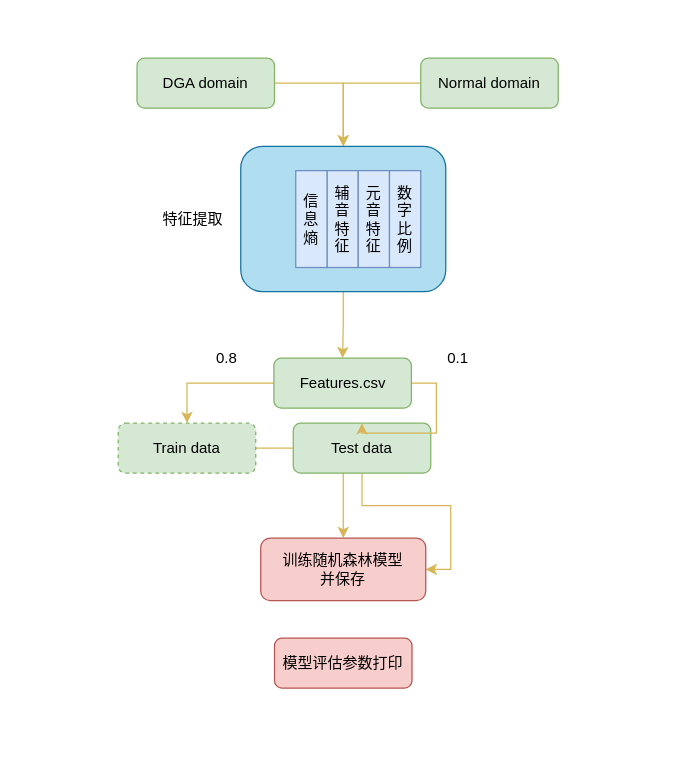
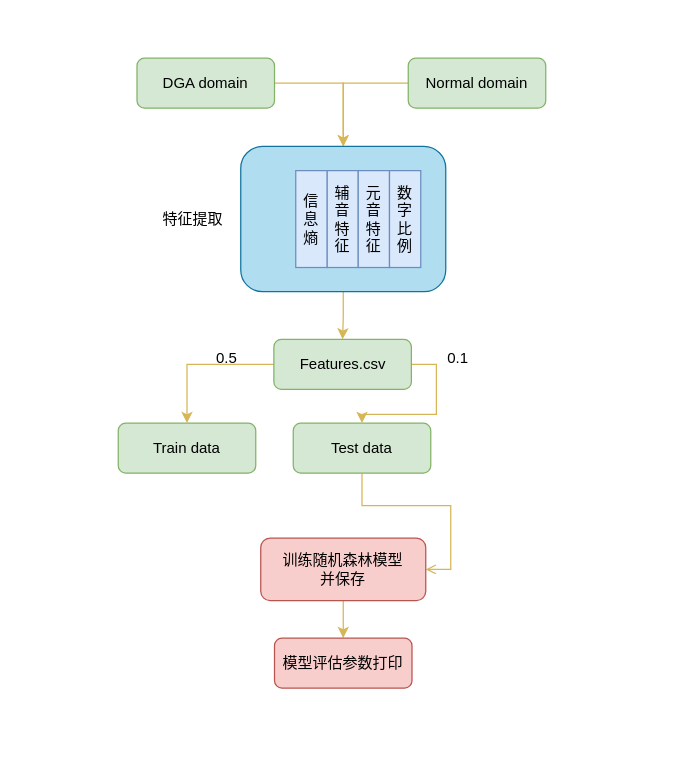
node "Normal domain": moved (489, 83) -> (477, 83)
node "0.8": label "0.8" -> "0.5"
node "Features.csv": moved (343, 383) -> (343, 364)
node "Train data": style dashed -> solid
edge "Train data" -> "训练随机森林模型 并保存": removed
edge "Test data" -> "训练随机森林模型 并保存": arrowhead classic -> open
edge "训练随机森林模型 并保存" -> "模型评估参数打印": added
